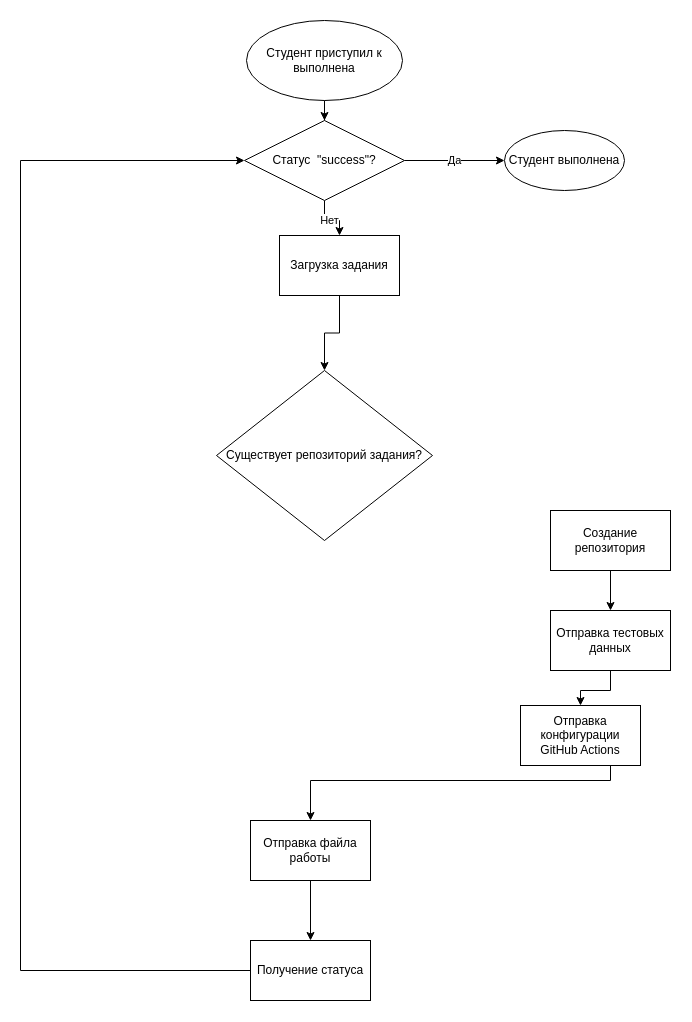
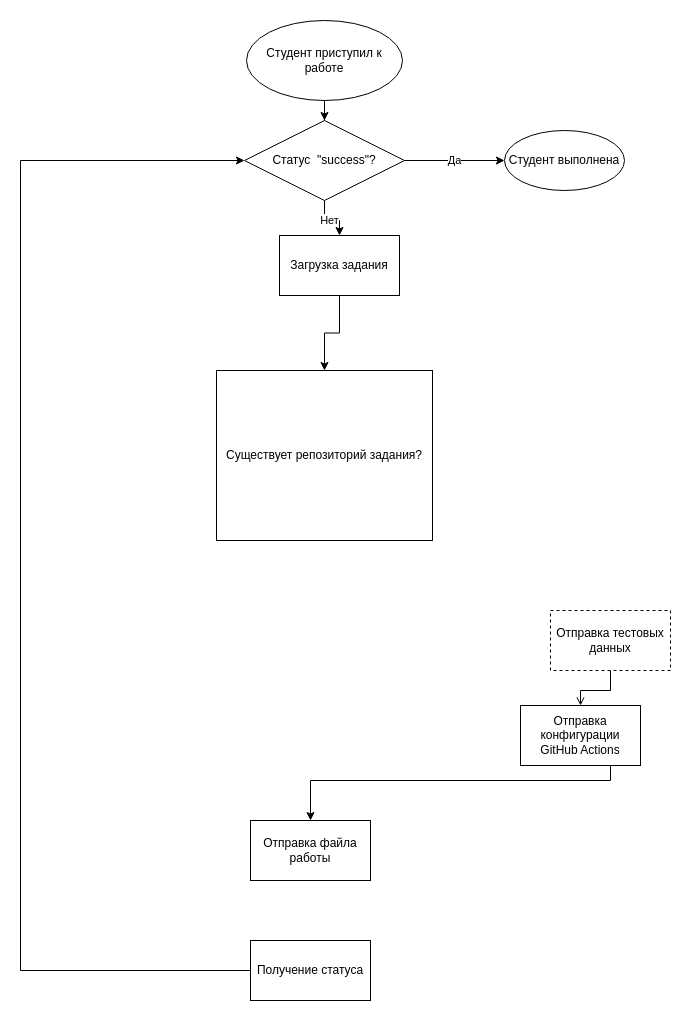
node "Студент приступил к выполнена": label "Студент приступил к выполнена" -> "Студент приступил к работе"
node "Существует репозиторий задания?": shape diamond -> rectangle
node "Создание репозитория": removed
edge "Создание репозитория" -> "Отправка тестовых данных": removed
node "Отправка тестовых данных": style solid -> dashed
edge "Отправка тестовых данных" -> "Отправка конфигурации GitHub Actions": arrowhead classic -> open
edge "Отправка файла работы" -> "Получение статуса": removed
